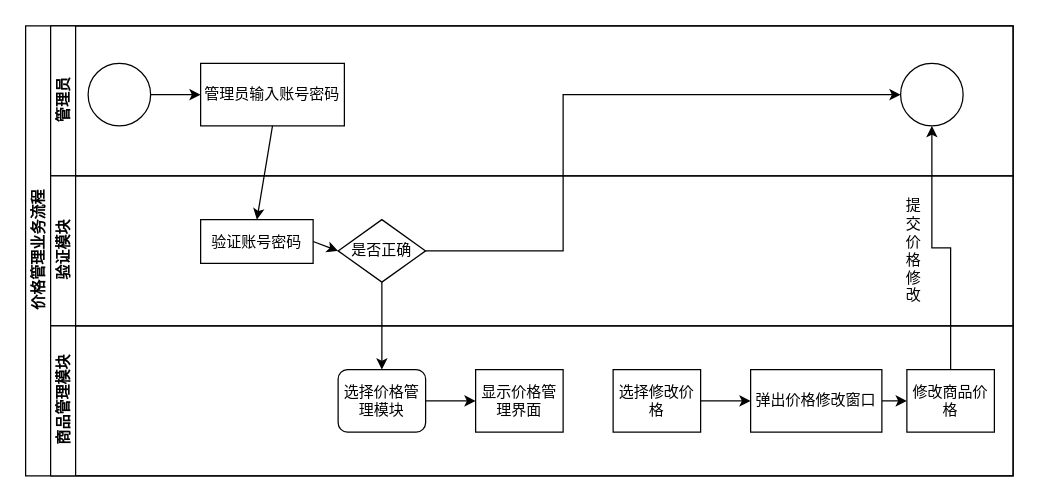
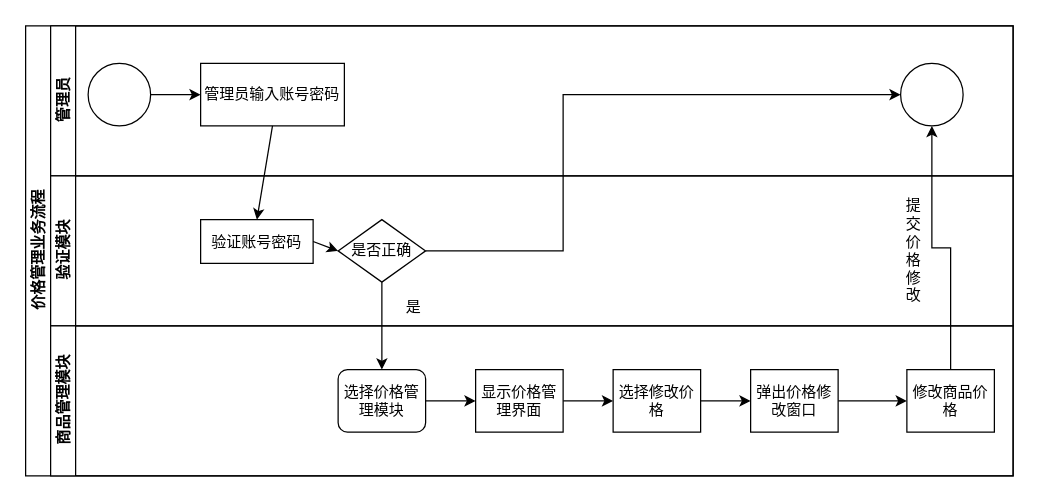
node "是": added
edge "显示价格管理界面" -> "选择修改价格": added
node "弹出价格修改窗口": size 131x63 -> 88x63
